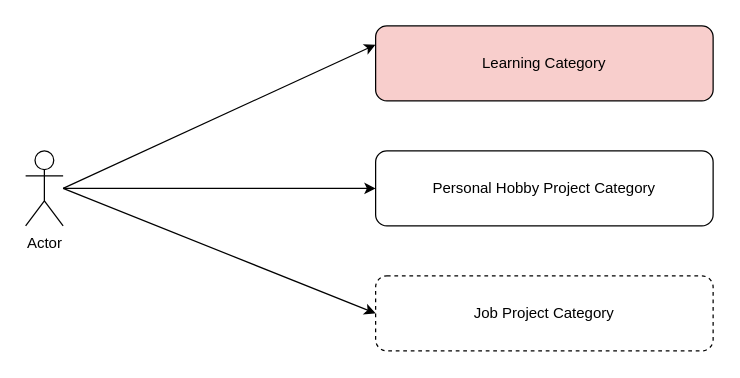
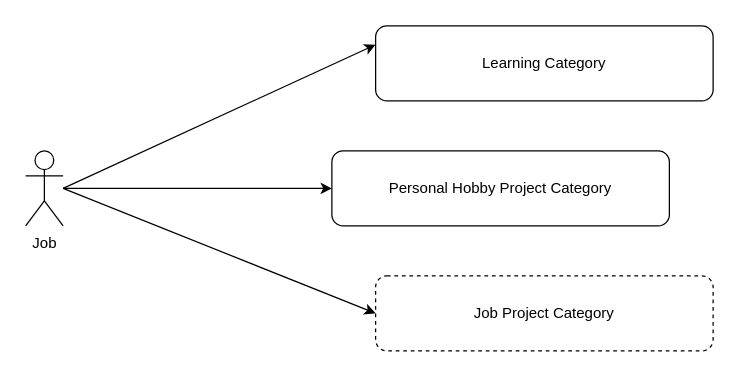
node "Learning Category": fillcolor #f8cecc -> #ffffff
node "Personal Hobby Project Category": moved (544, 188) -> (501, 188)
node "Actor": label "Actor" -> "Job"
